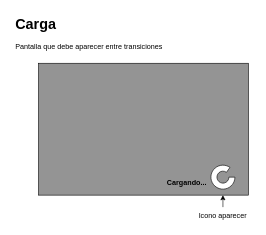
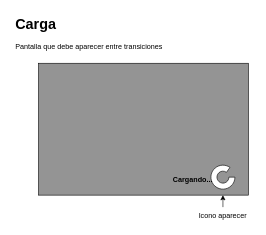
node "Cargando...": moved (187, 183) -> (193, 180)
